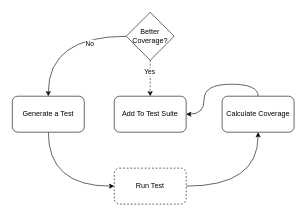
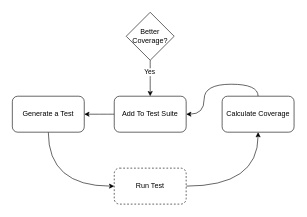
edge "Better Coverage?" -> "Generate a Test": removed, label "No"
edge "Better Coverage?" -> "Add To Test Suite": style dashed -> solid
edge "Add To Test Suite" -> "Generate a Test": added
